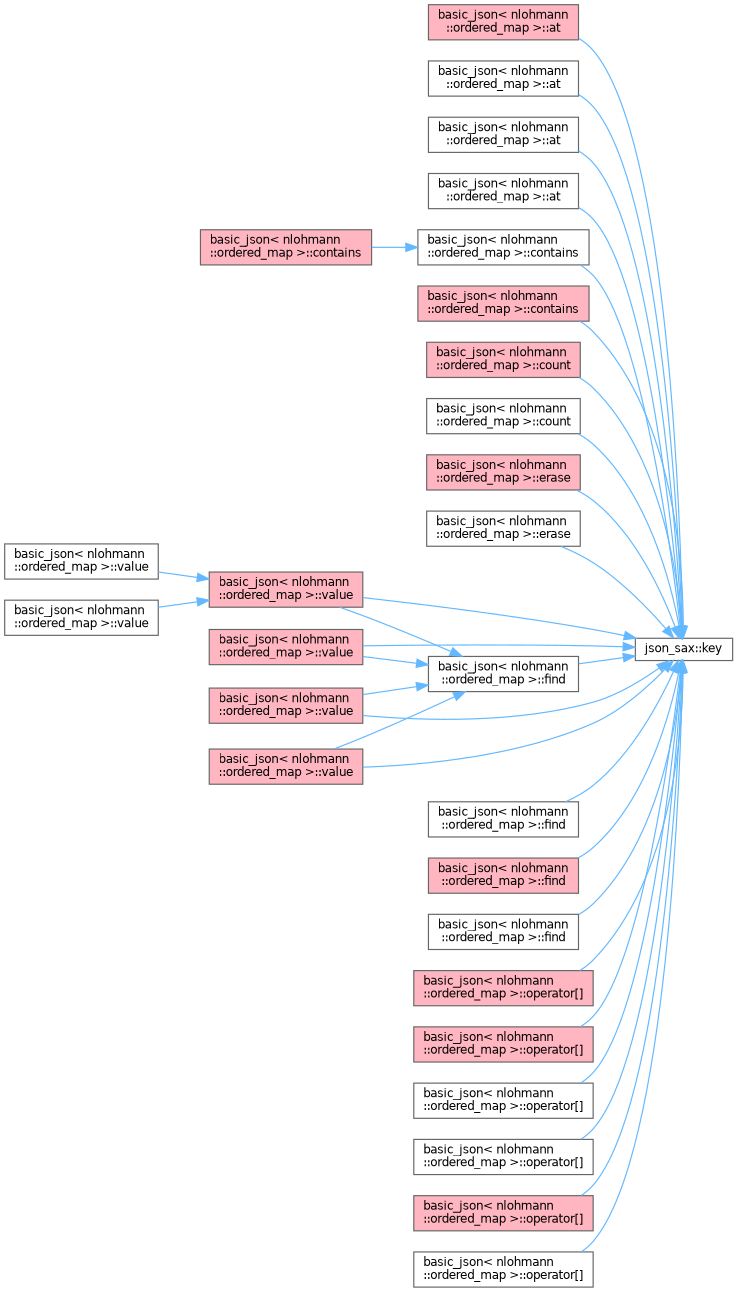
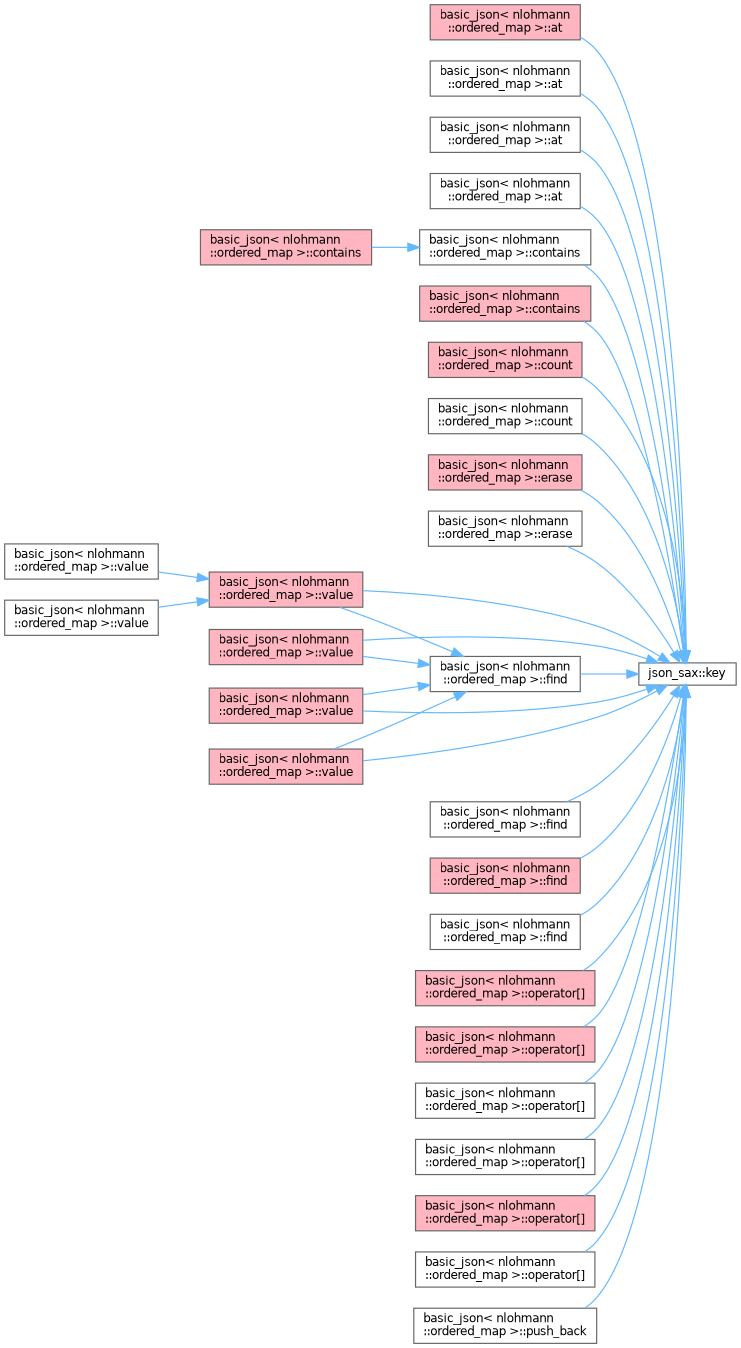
node "basic_json< nlohmann ::ordered_map >::push_back": added
